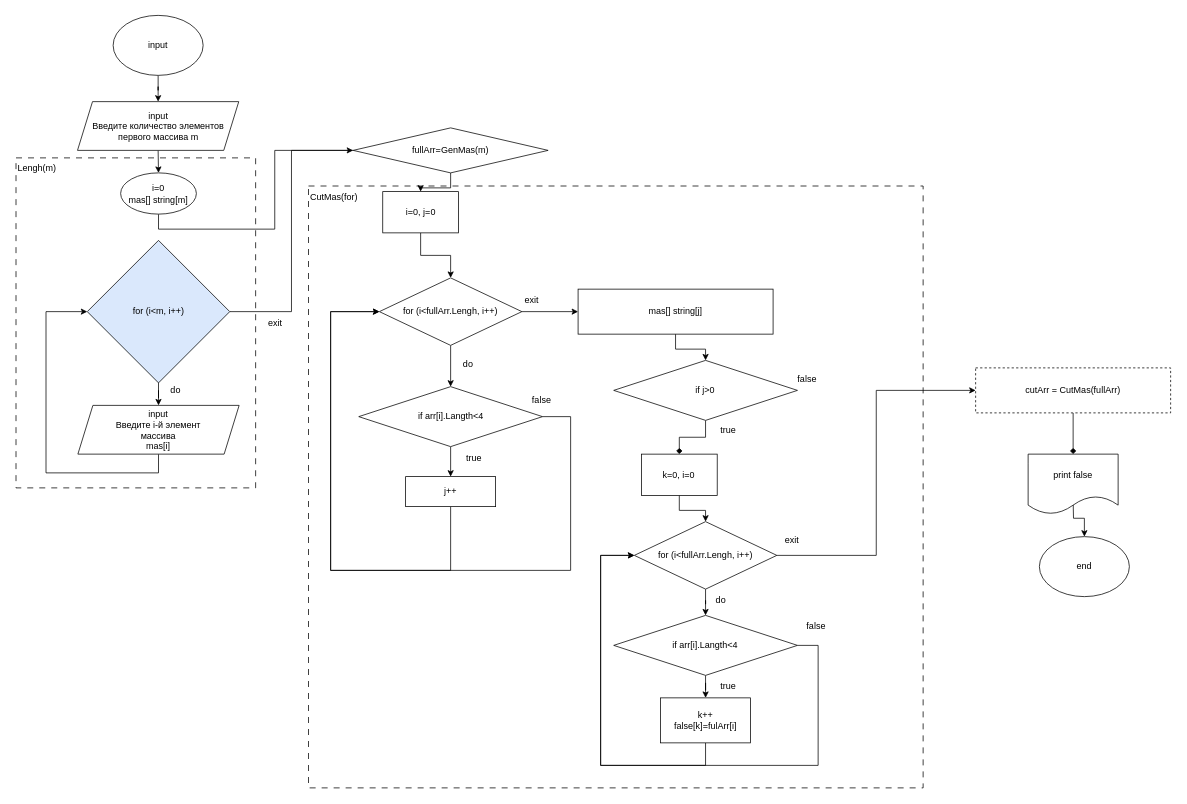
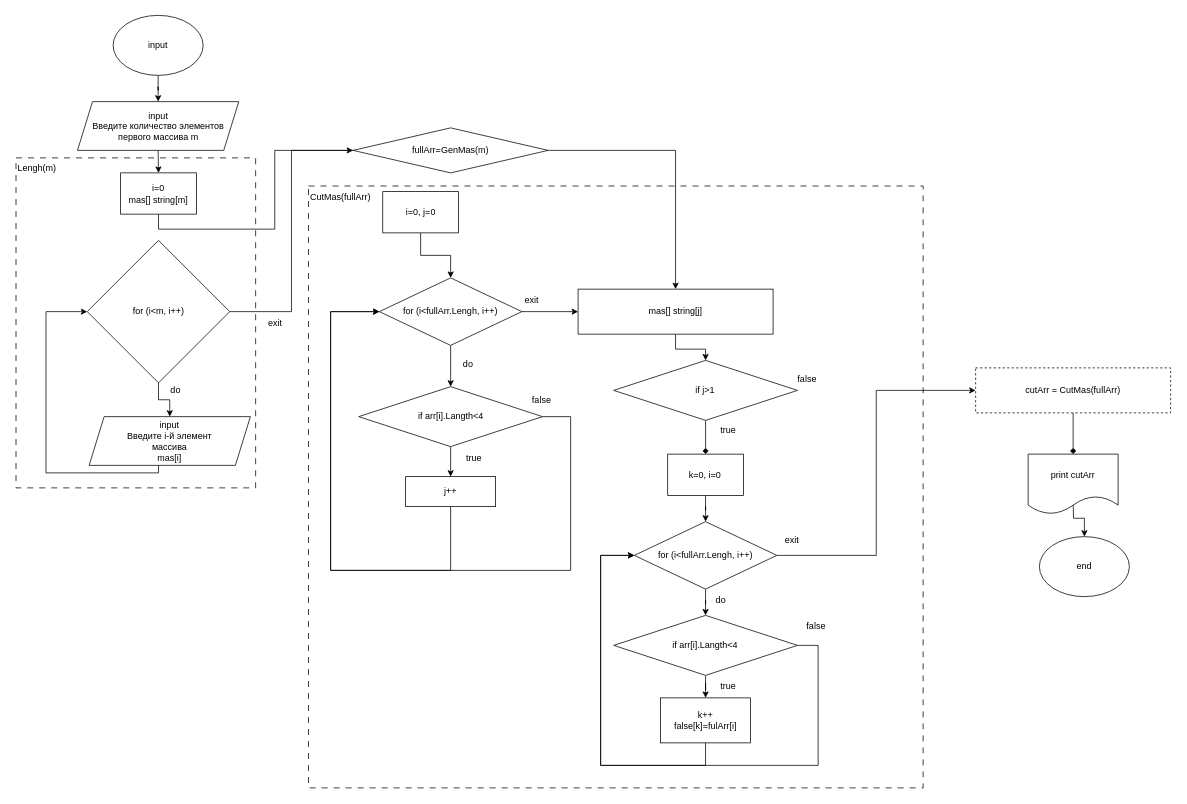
edge "fullArr=GenMas(m)" -> "i=0, j=0": now "fullArr=GenMas(m)" -> "mas[] string[j]"
node "i=0 mas[] string[m]": shape ellipse -> rectangle
node "CutMas(for)": label "CutMas(for)" -> "CutMas(fullArr)"
node "for (i<m, i++)": fillcolor #dae8fc -> #ffffff
node "if j>0": label "if j>0" -> "if j>1"
node "input Введите i-й элемент массива mas[i]": moved (158, 430) -> (170, 441)
node "k=0, i=0": moved (679, 475) -> (705, 475)
node "print false": label "print false" -> "print cutArr"
